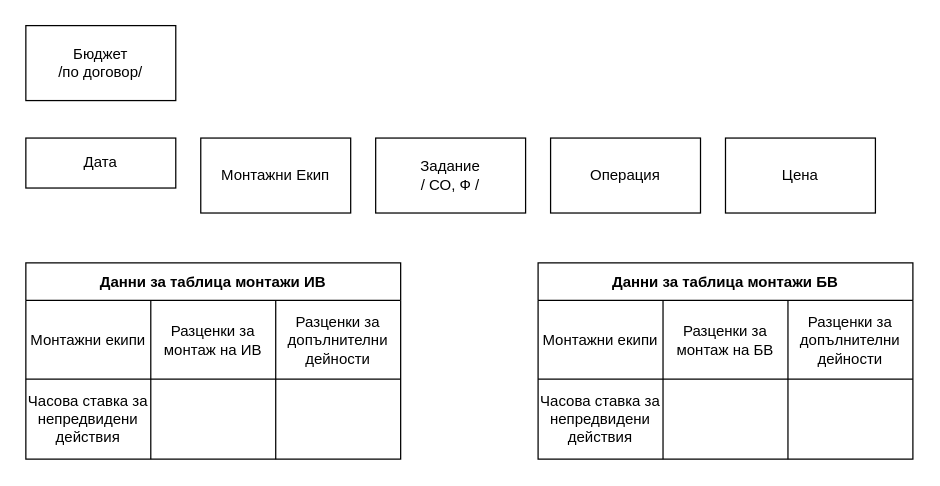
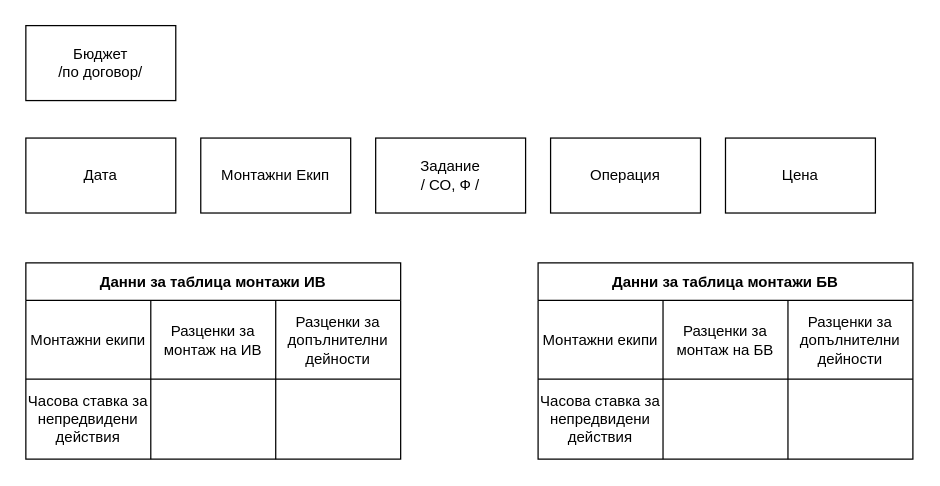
node "Дата": size 150x50 -> 150x75
